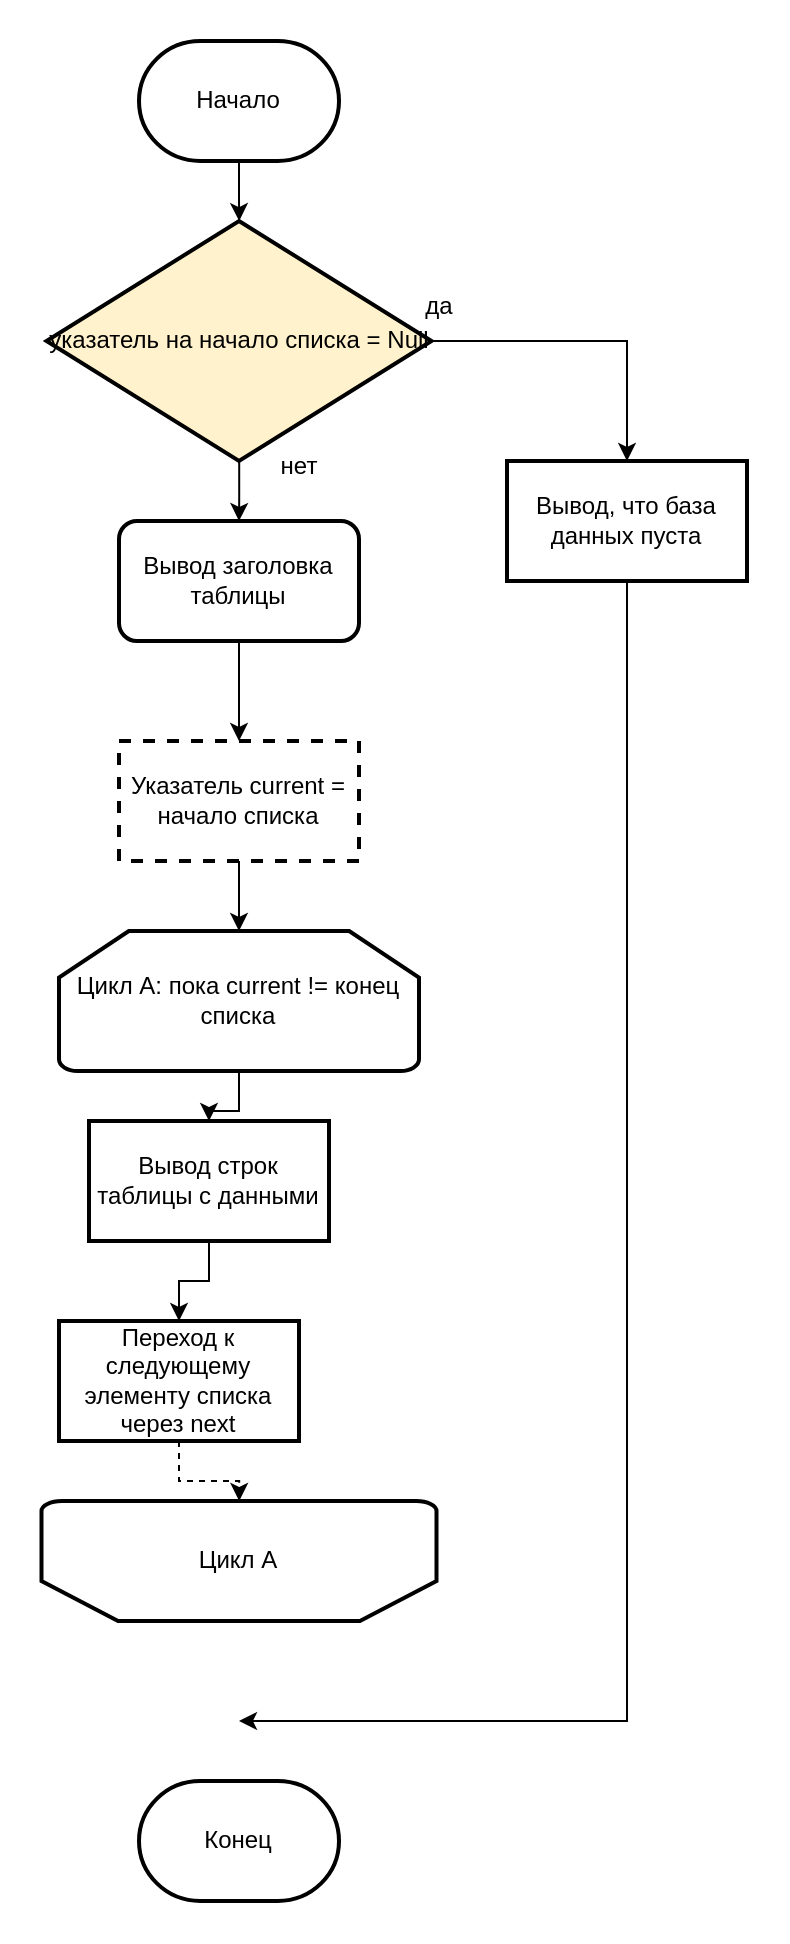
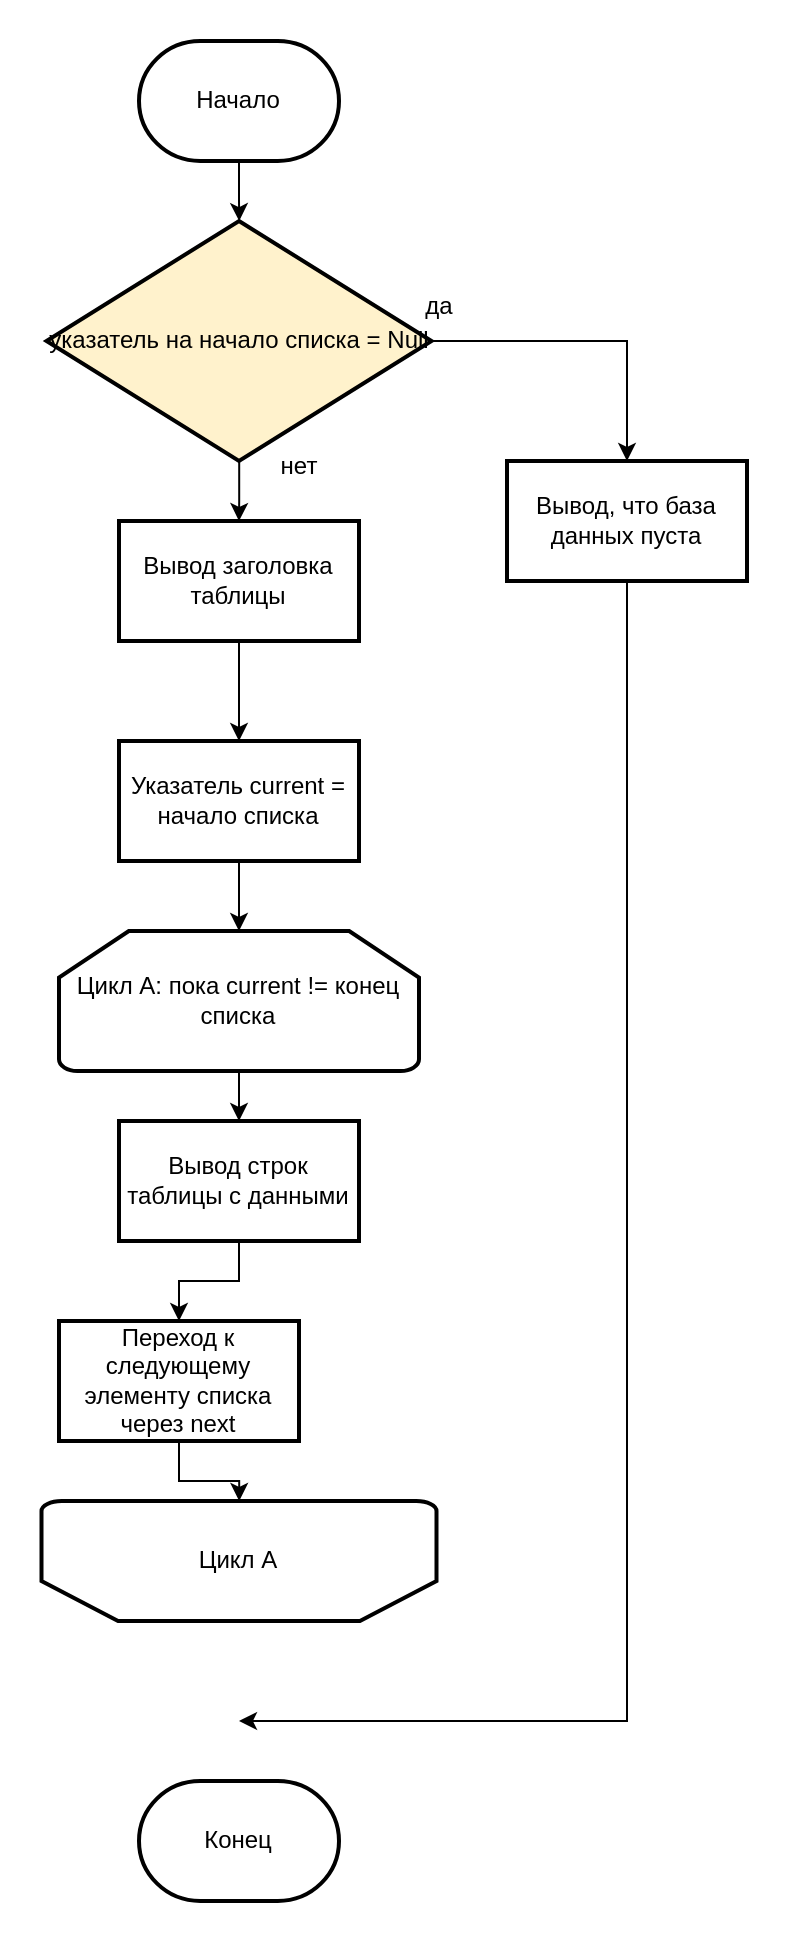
node "Вывод заголовка таблицы": shape rounded rectangle -> rectangle
node "Указатель current = начало списка": style dashed -> solid
node "Вывод строк таблицы с данными": moved (209, 1181) -> (239, 1181)
edge "Переход к следующему элементу списка через next" -> "Цикл А": style dashed -> solid
